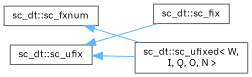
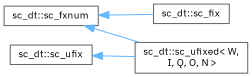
edge "sc_dt::sc_fix" -> "sc_dt::sc_ufix": now "sc_dt::sc_fix" -> "sc_dt::sc_fxnum"
